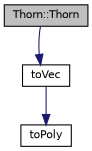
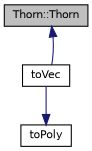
edge "Thorn::Thorn" -> "toVec": reversed
